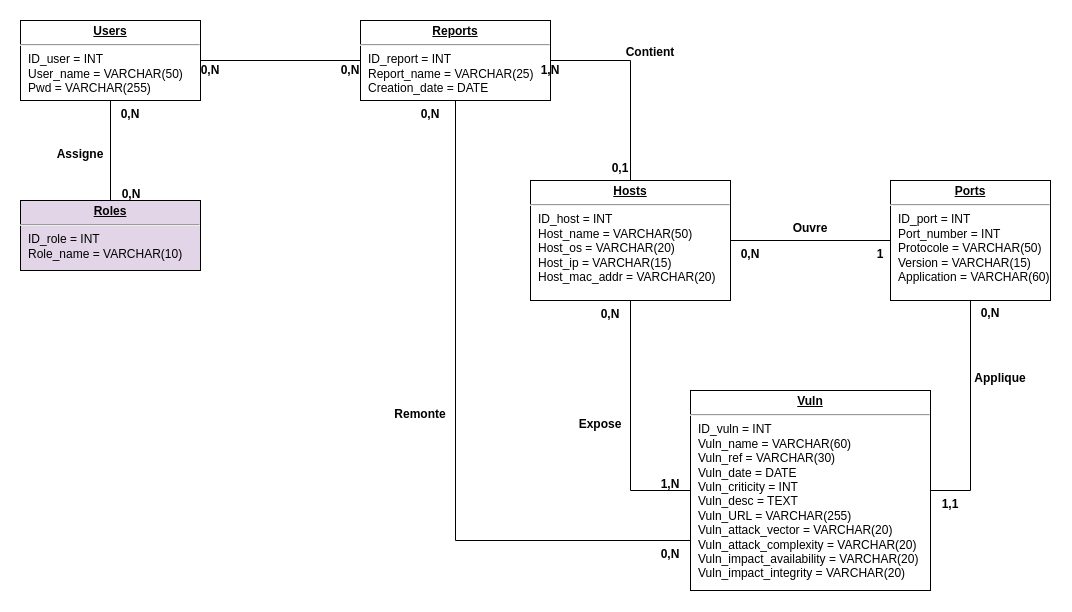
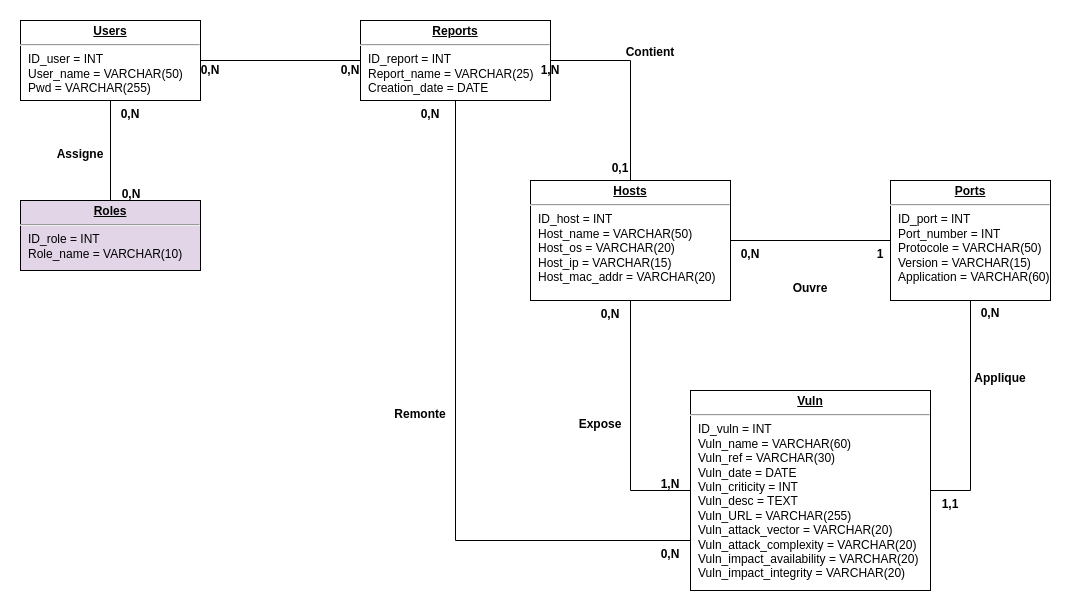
node "Ouvre": moved (811, 228) -> (811, 288)
